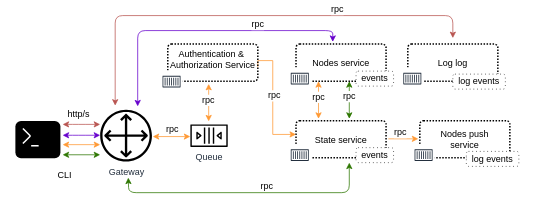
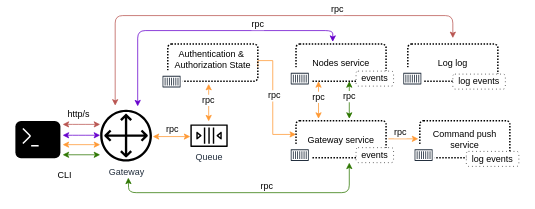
node "Authentication & Authorization Service": label "Authentication & Authorization Service" -> "Authentication & Authorization State"
node "Nodes push service": label "Nodes push service" -> "Command push service"
node "State service": label "State service" -> "Gateway service"
